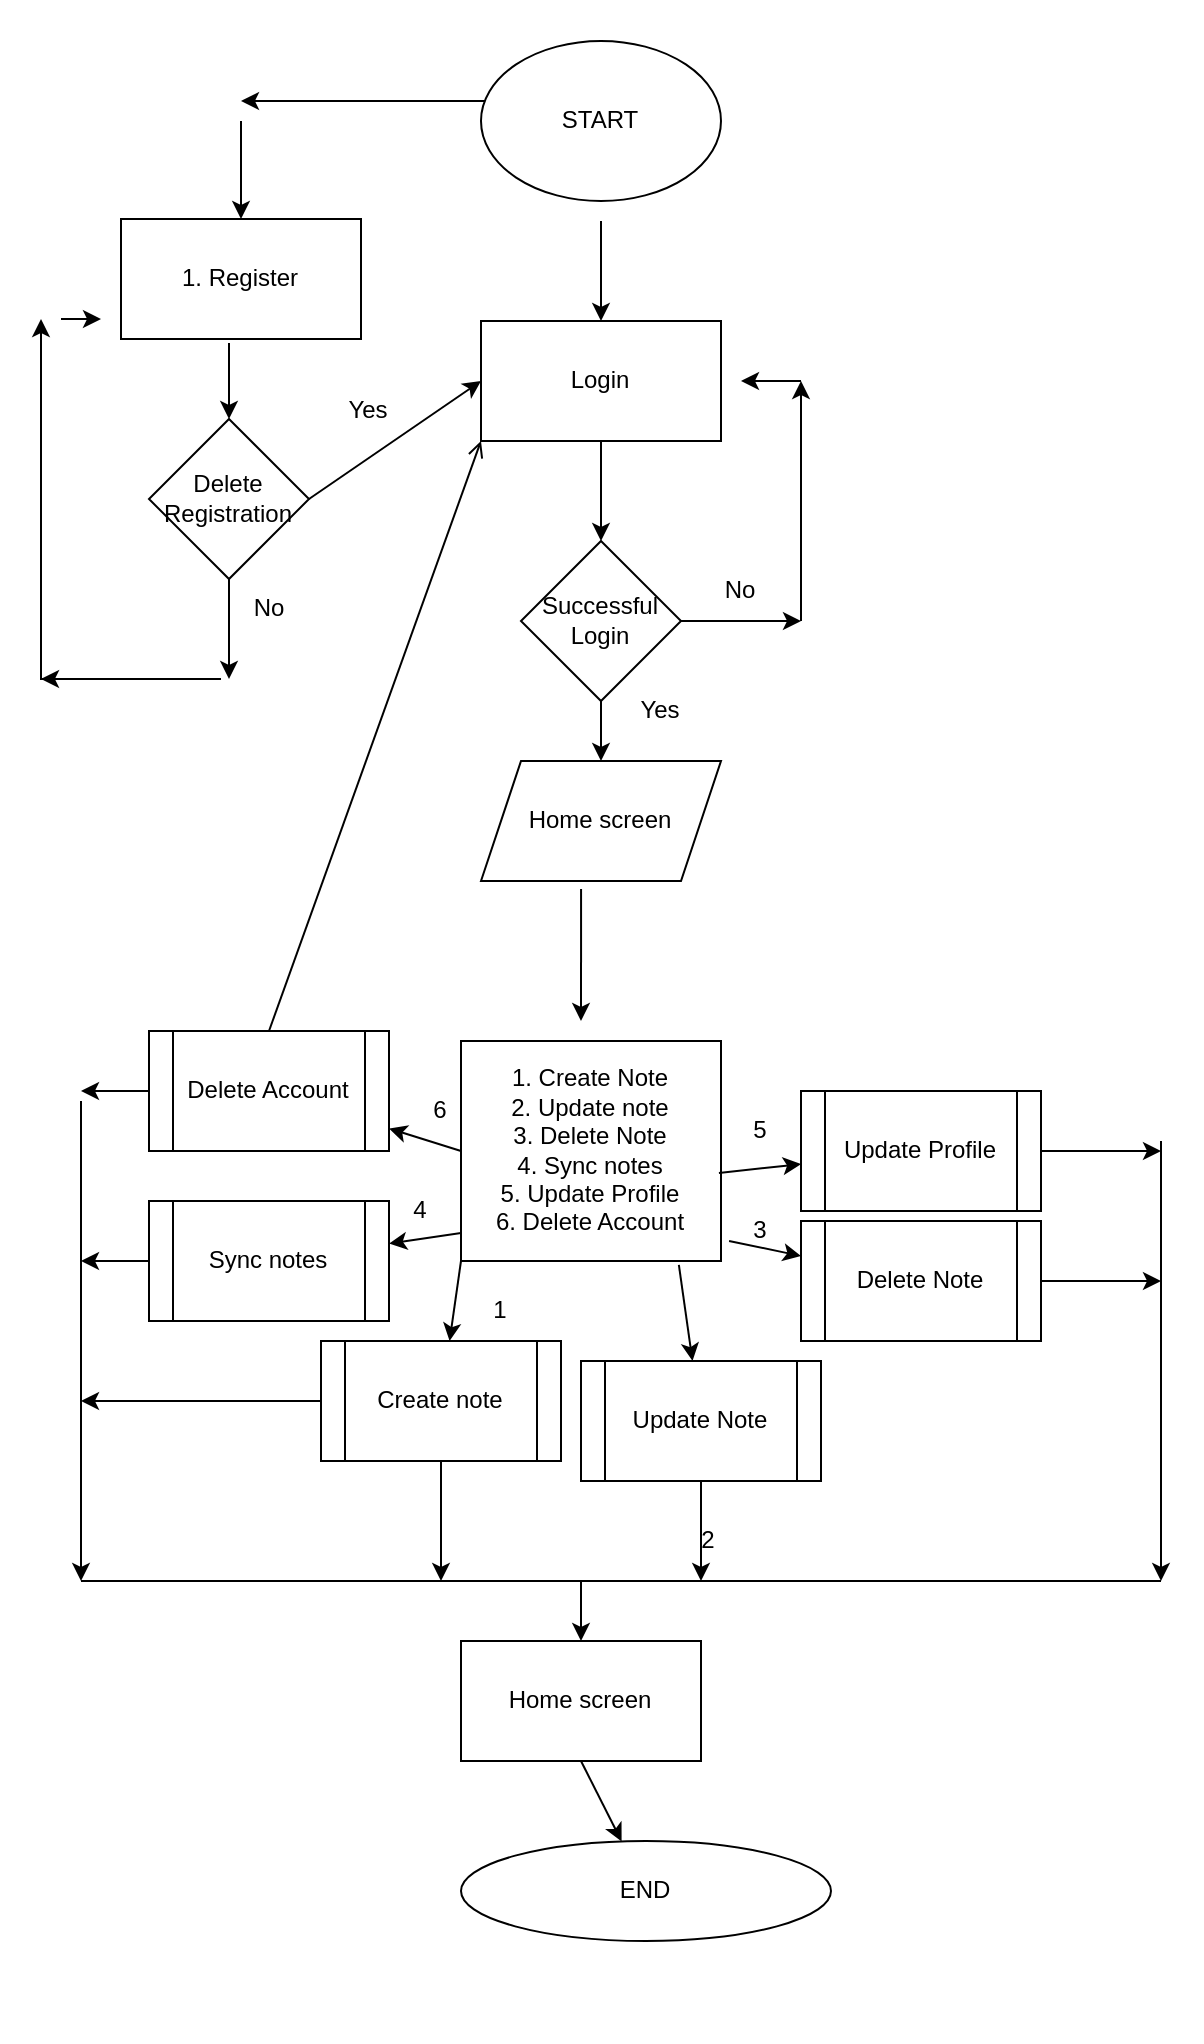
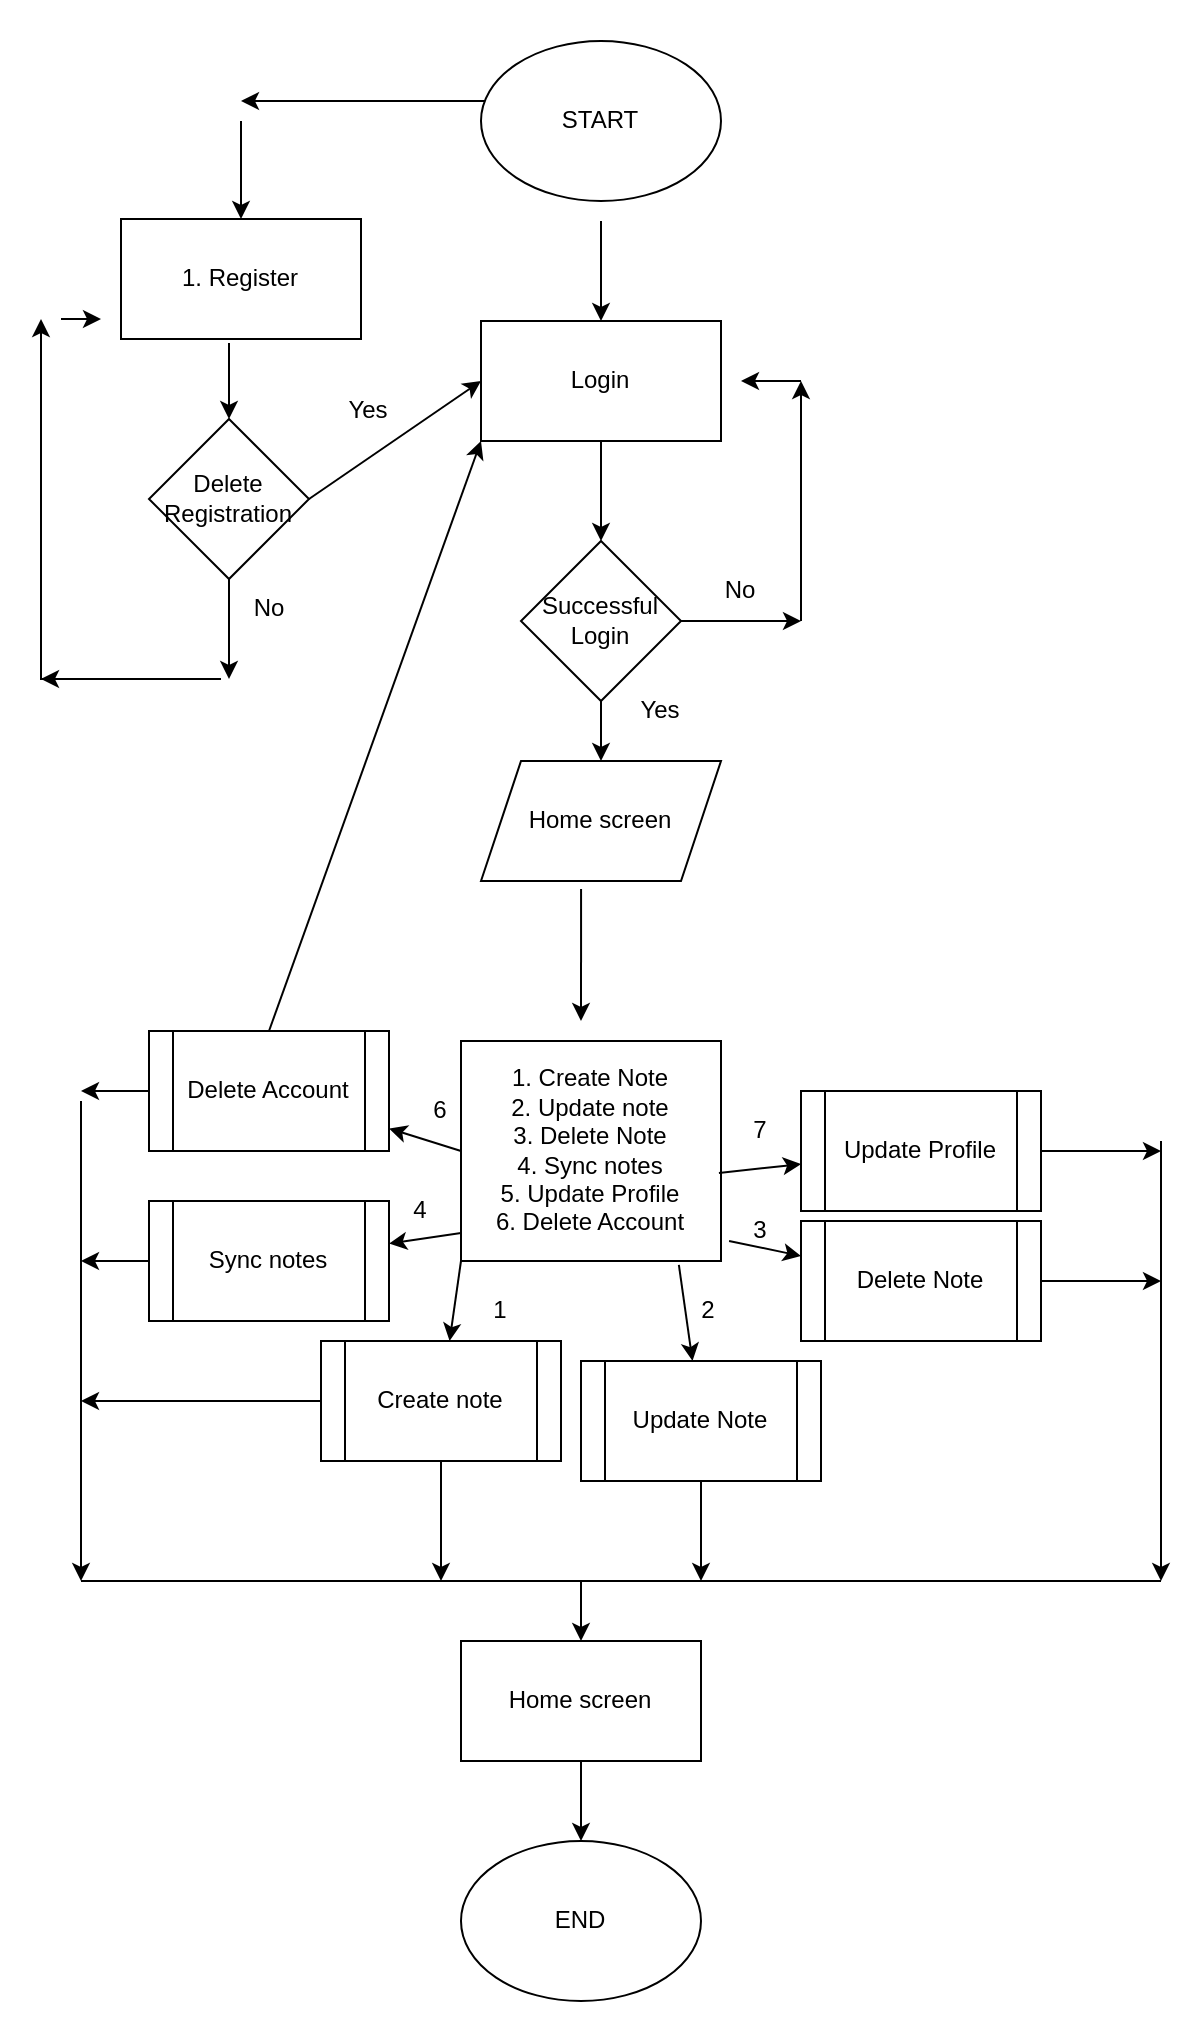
edge "Delete Account" -> "Login": arrowhead open -> classic
node "5": label "5" -> "7"
node "2": moved (709, 1541) -> (709, 1311)
node "END": size 370x100 -> 240x160
